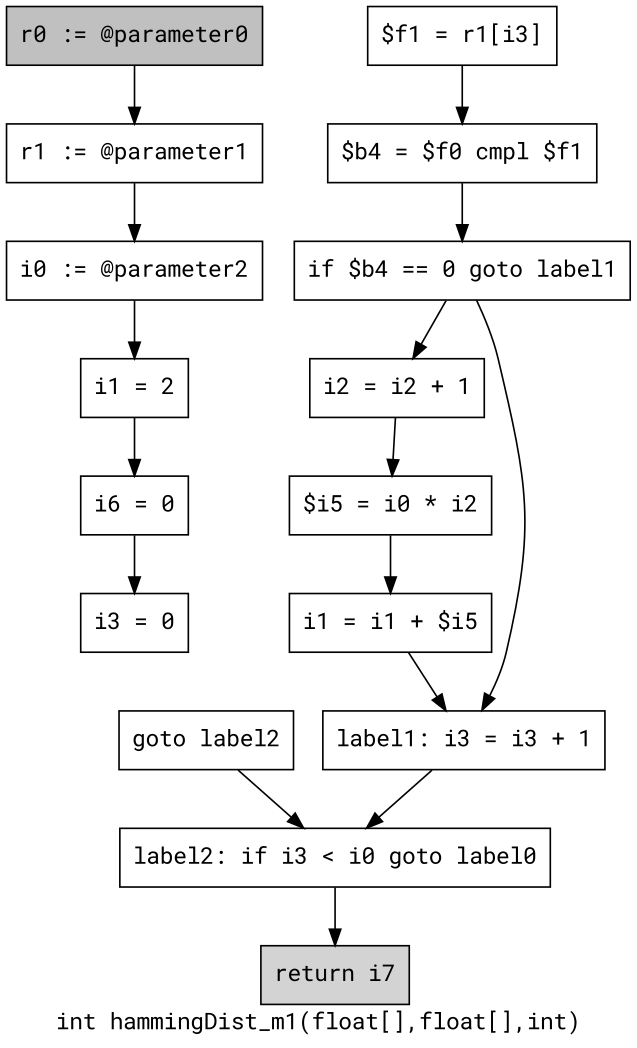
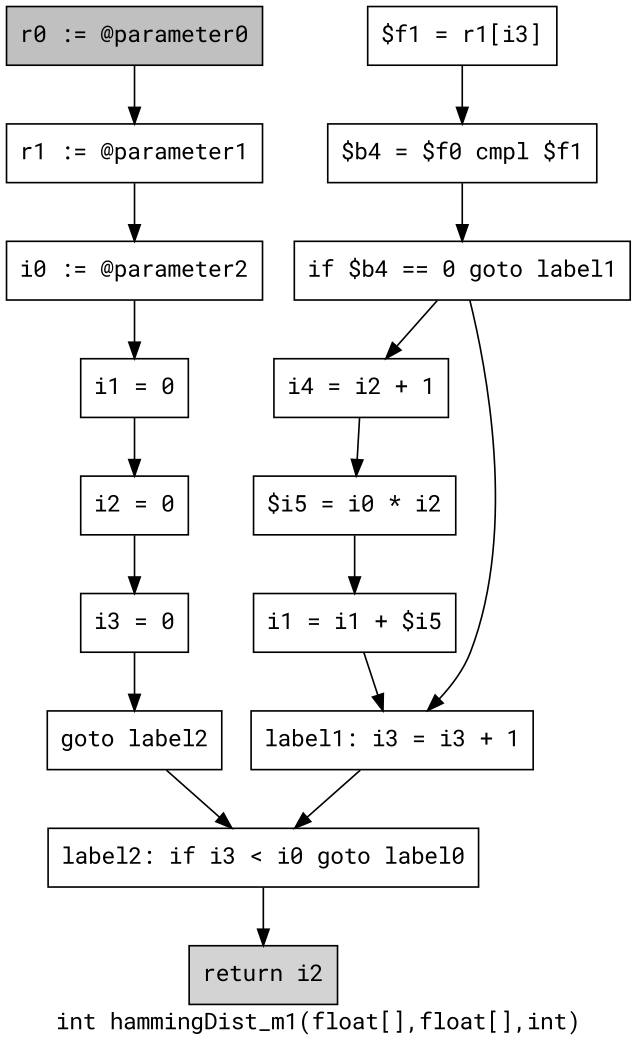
node "i1 = 2": label "i1 = 2" -> "i1 = 0"
node "i2 = i2 + 1": label "i2 = i2 + 1" -> "i4 = i2 + 1"
node "i6 = 0": label "i6 = 0" -> "i2 = 0"
edge "i3 = 0" -> "goto label2": added
node "return i7": label "return i7" -> "return i2"
